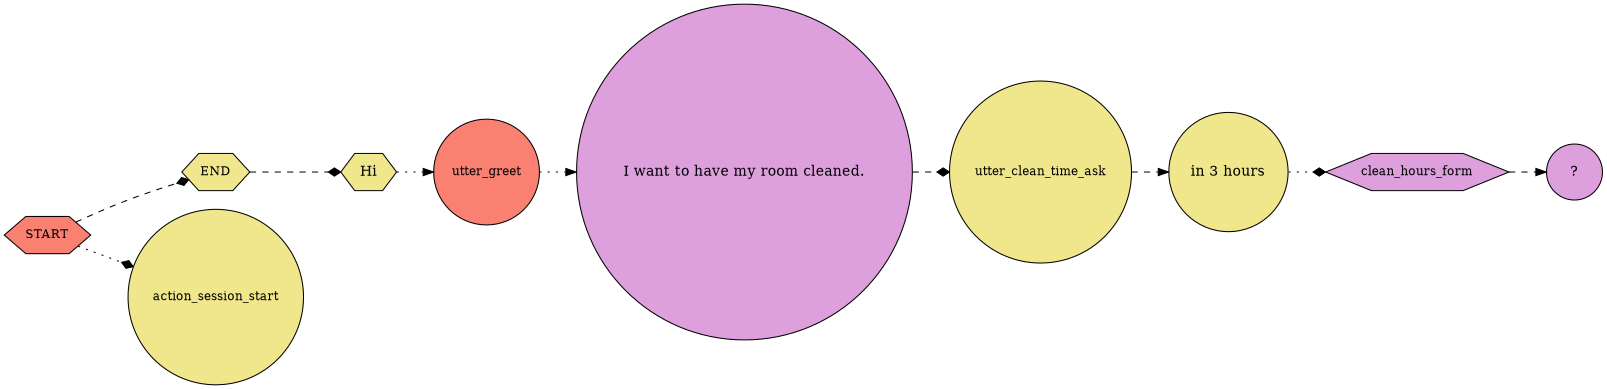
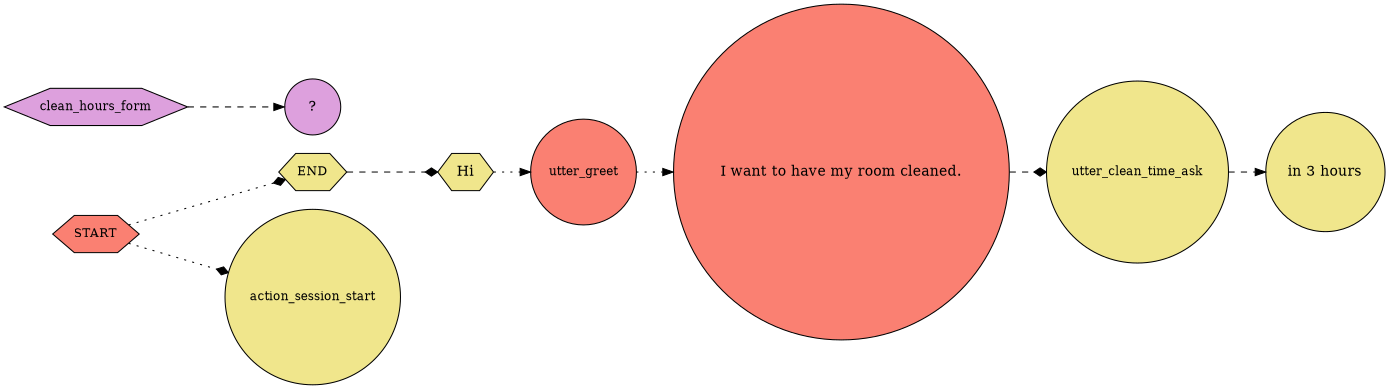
node "I want to have my room cleaned.": fillcolor plum -> salmon
edge "in 3 hours" -> "clean_hours_form": removed
edge "START" -> "END": style dashed -> dotted
